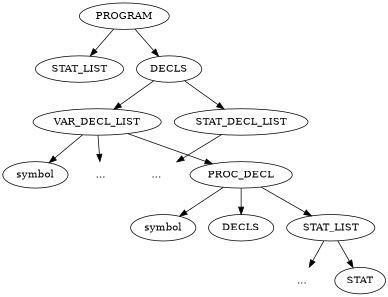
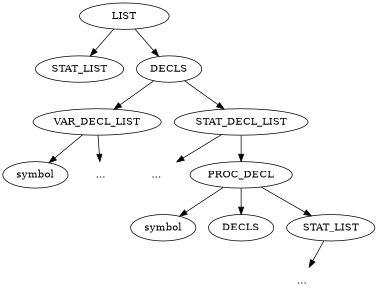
node "PROGRAM": label "PROGRAM" -> "LIST"
edge "VAR_DECL_LIST" -> "PROC_DECL": now "STAT_DECL_LIST" -> "PROC_DECL"
node "STAT": removed
